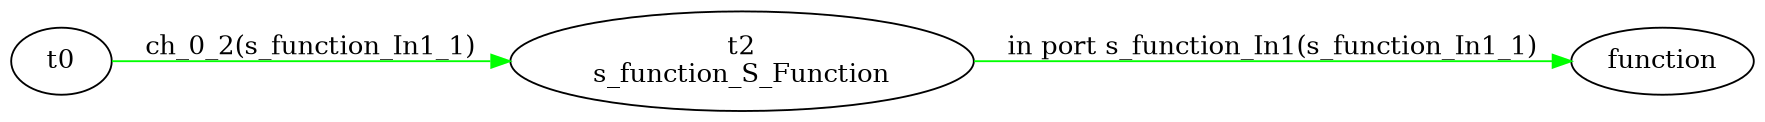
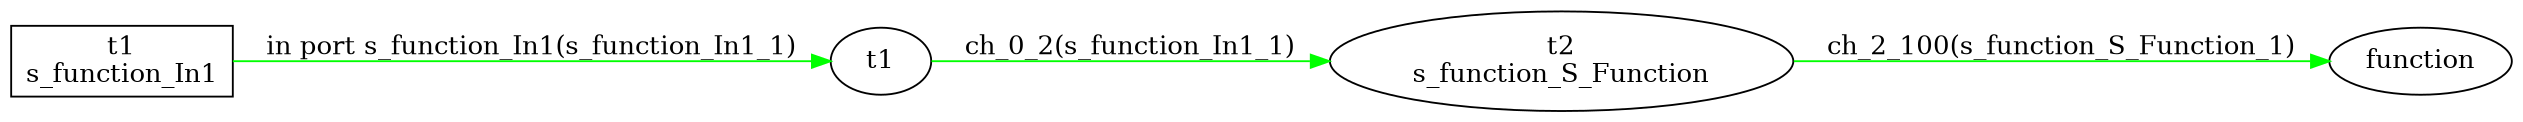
edge "t2 s_function_S_Function" -> "function": label "in port s_function_In1(s_function_In1_1)" -> "ch_2_100(s_function_S_Function_1)"
node "t0": label "t0" -> "t1"
node "t1 s_function_In1": added
